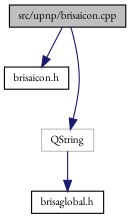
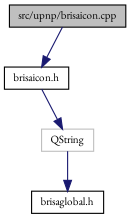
edge "src/upnp/brisaicon.cpp" -> "QString": now "brisaicon.h" -> "QString"
